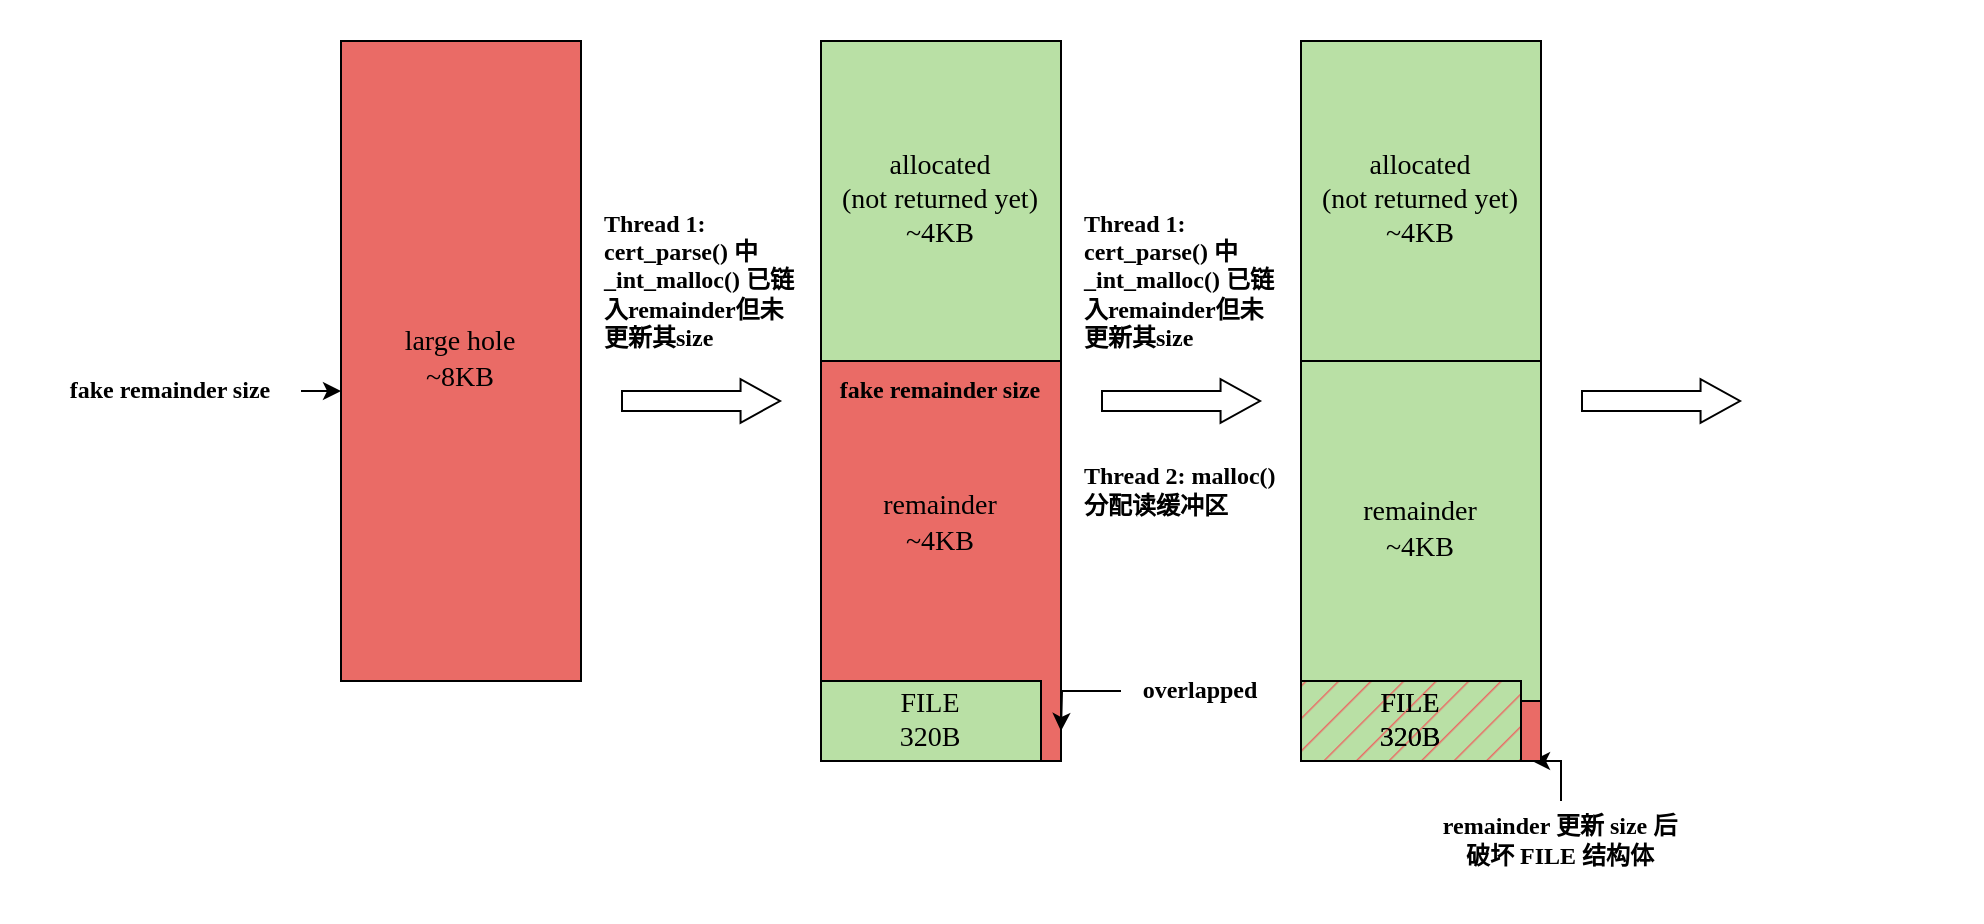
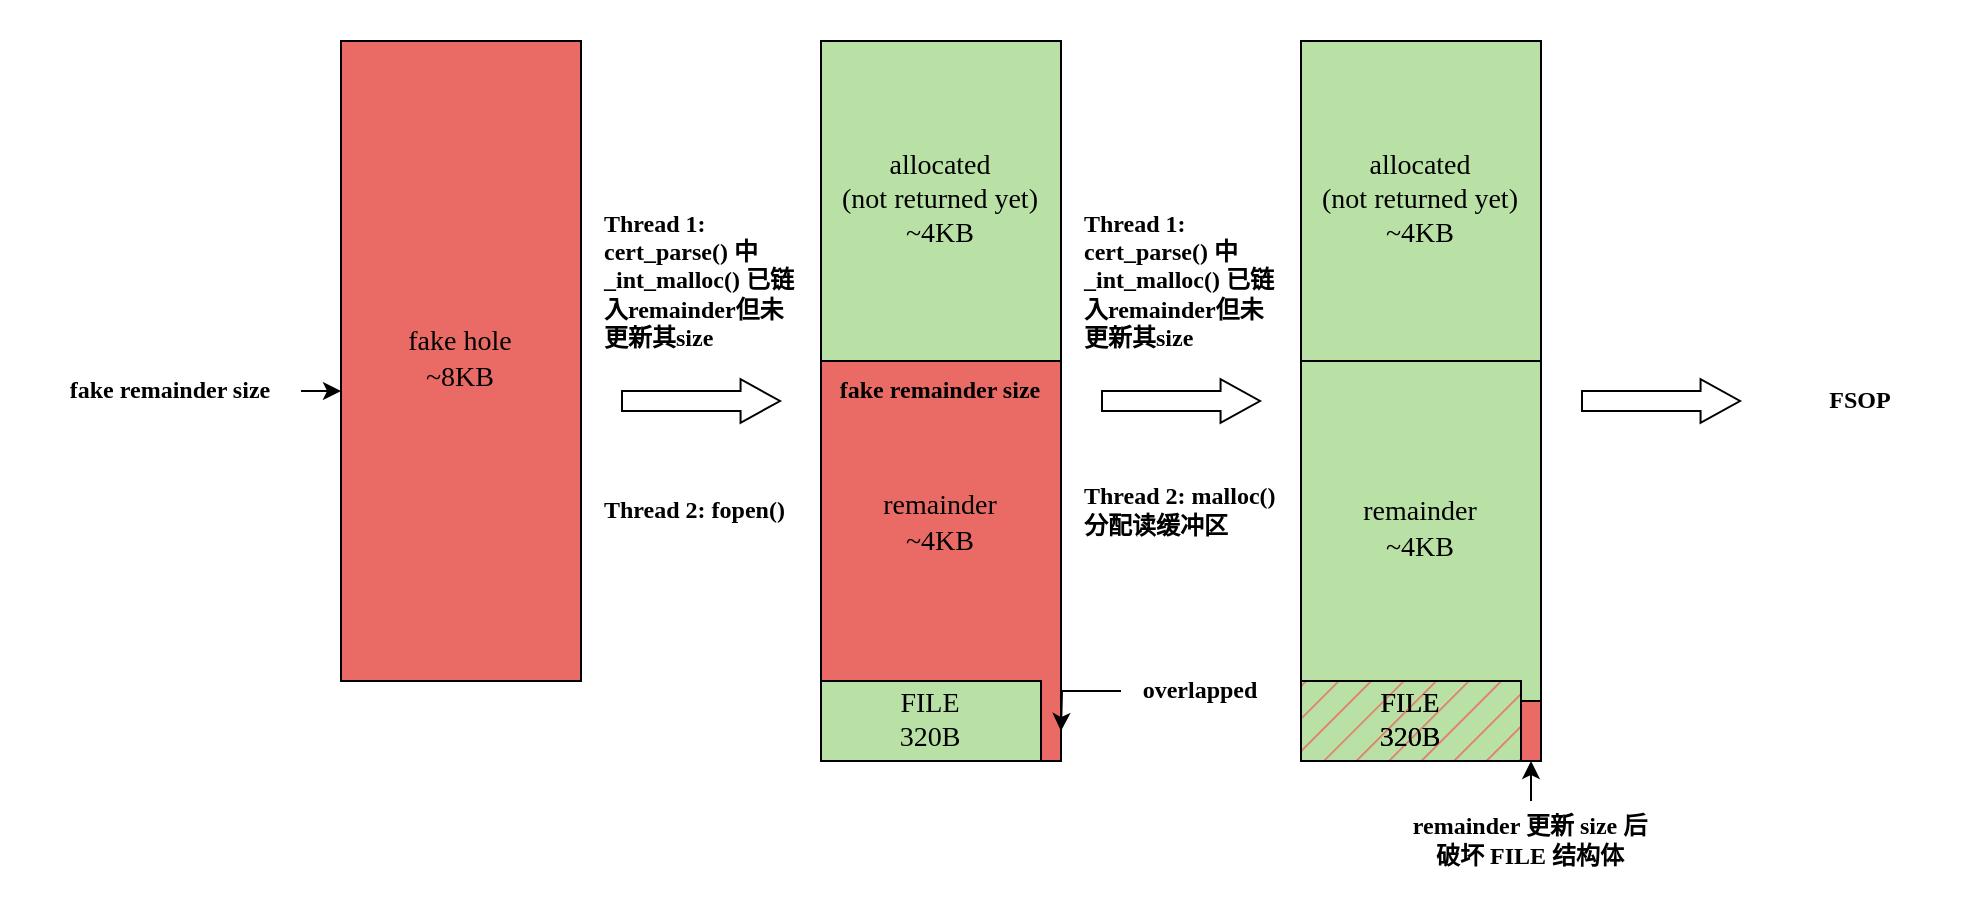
node "large hole ~8KB": label "large hole ~8KB" -> "fake hole ~8KB"
node "FSOP": added
node "Thread 2: malloc() 分配读缓冲区": moved (1181, 491) -> (1181, 511)
node "Thread 2: fopen()": added
node "remainder 更新 size 后破坏 FILE 结构体": moved (1561, 841) -> (1531, 841)
